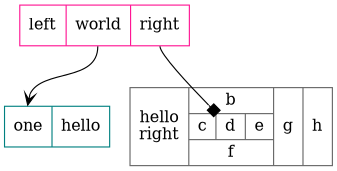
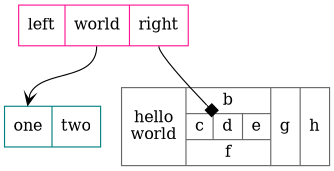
node "one": text "hello" -> "two"
node "hello": text "right" -> "world"
